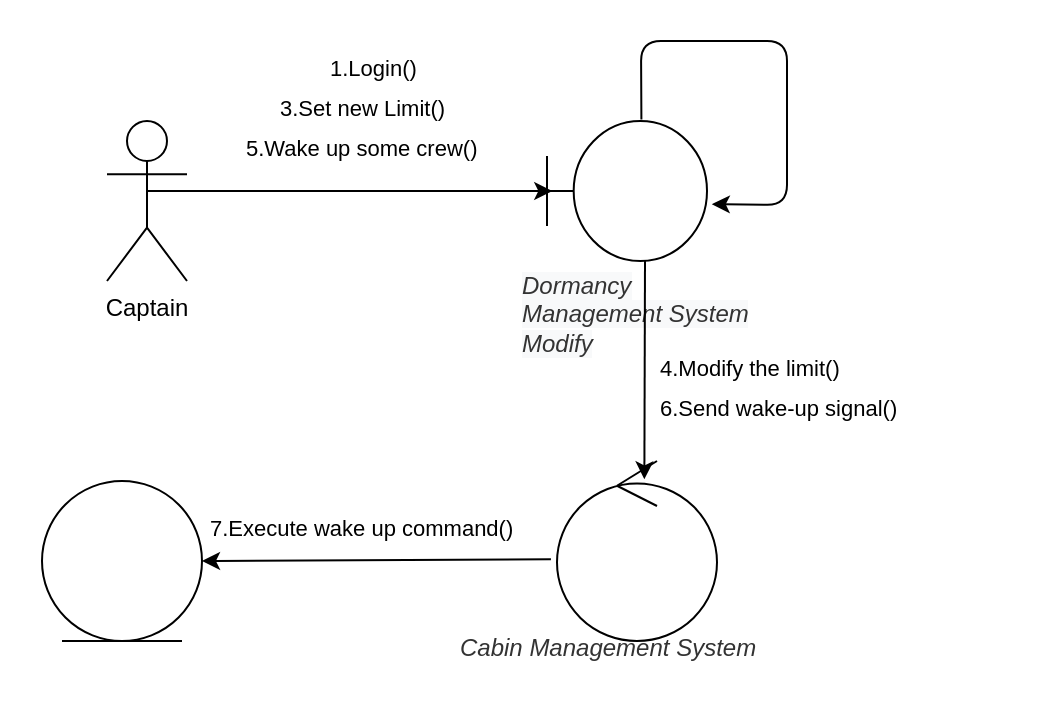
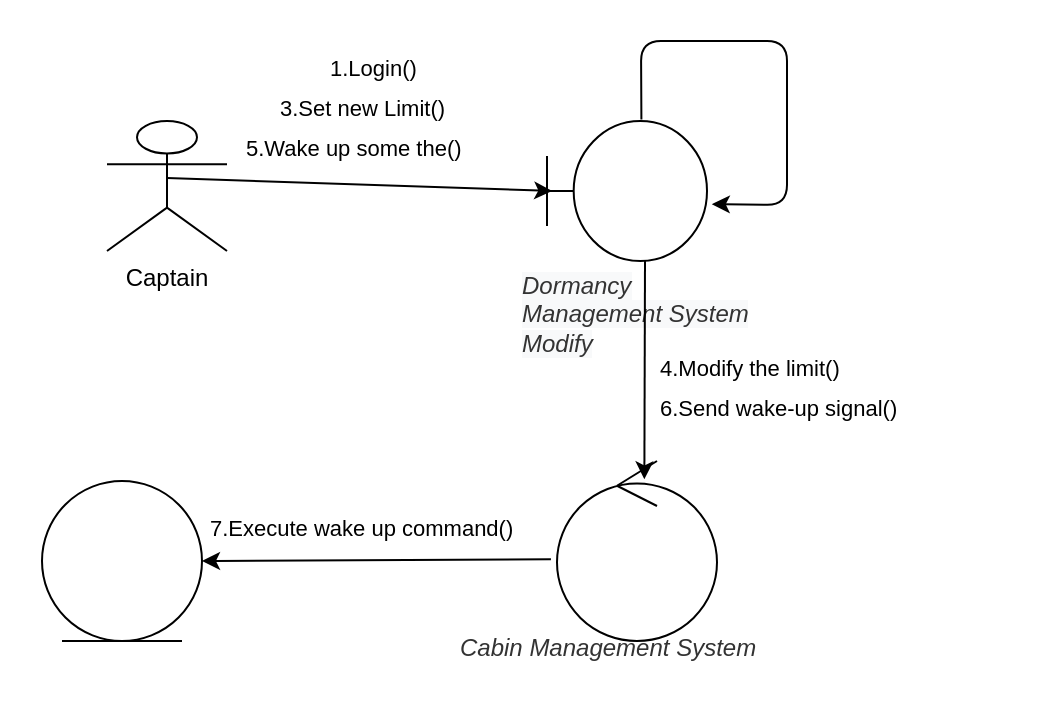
node "5.Wake up some crew()": label "5.Wake up some crew()" -> "5.Wake up some the()"
node "Captain": size 80x160 -> 120x130
